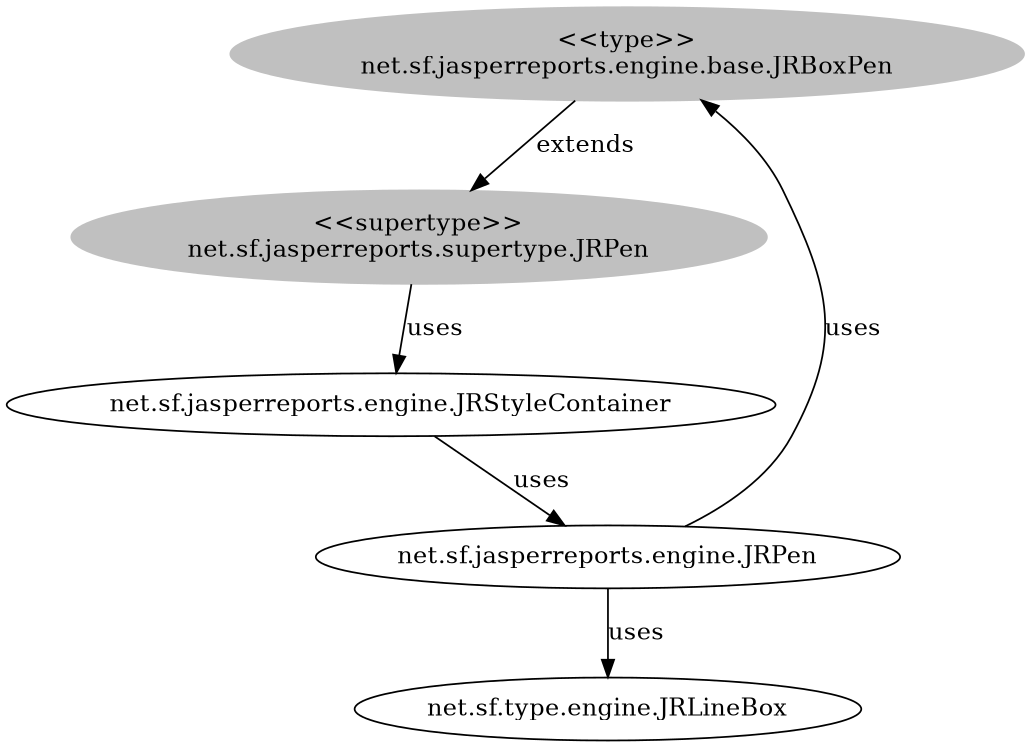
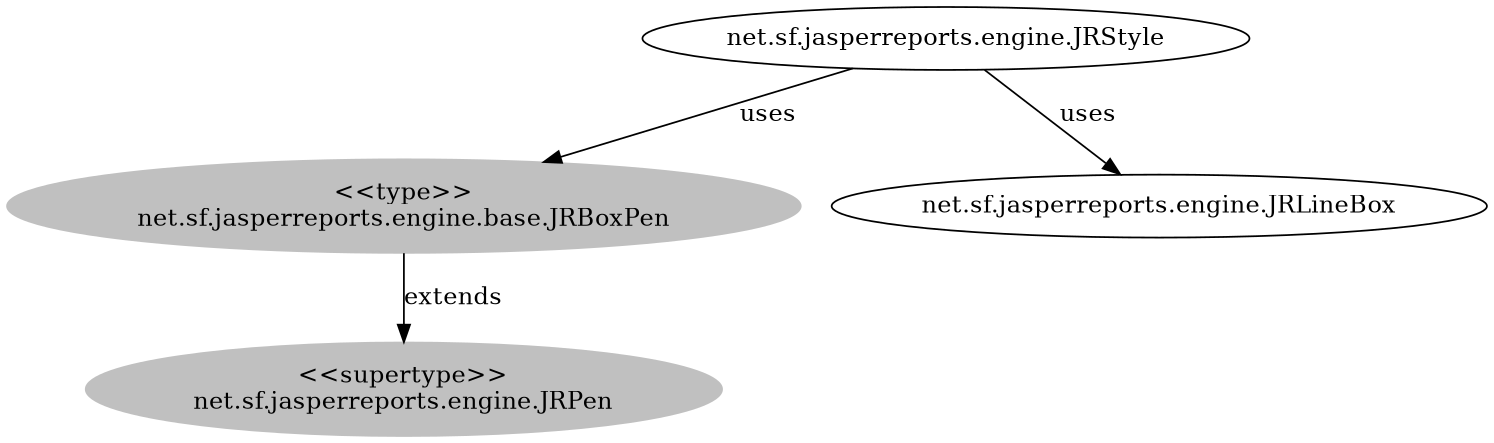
node "<<supertype>> net.sf.jasperreports.supertype.JRPen": label "<<supertype>> net.sf.jasperreports.supertype.JRPen" -> "<<supertype>> net.sf.jasperreports.engine.JRPen"
node "net.sf.jasperreports.engine.JRStyleContainer": removed
node "net.sf.jasperreports.engine.JRPen": label "net.sf.jasperreports.engine.JRPen" -> "net.sf.jasperreports.engine.JRStyle"
node "net.sf.type.engine.JRLineBox": label "net.sf.type.engine.JRLineBox" -> "net.sf.jasperreports.engine.JRLineBox"
